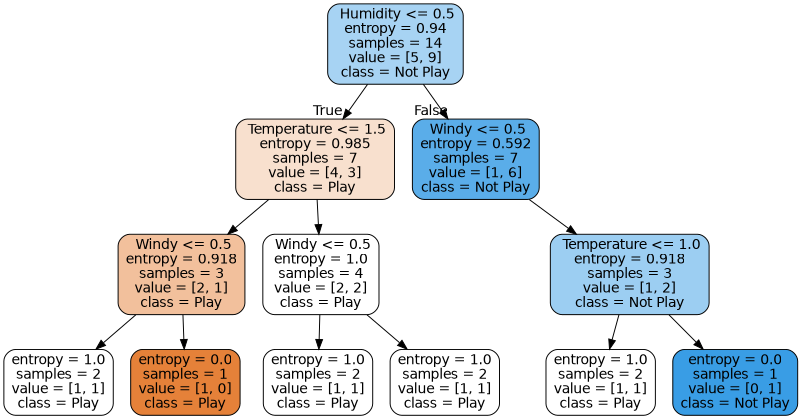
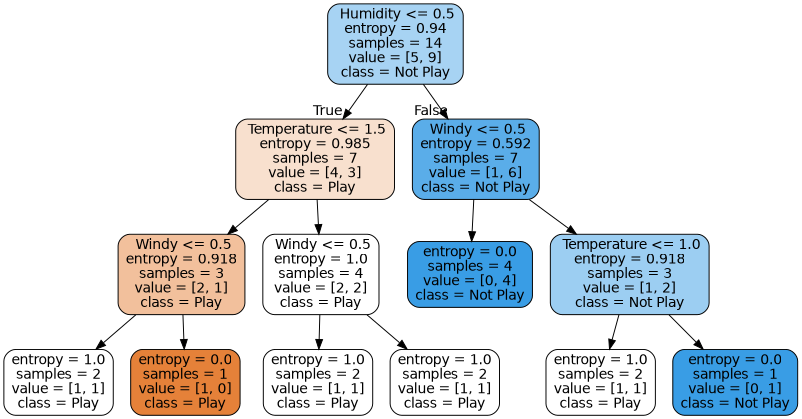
node "entropy = 0.0 samples = 4 value = [0, 4] class = Not Play": added
